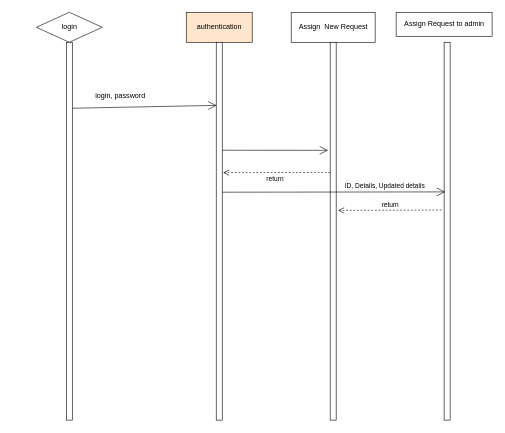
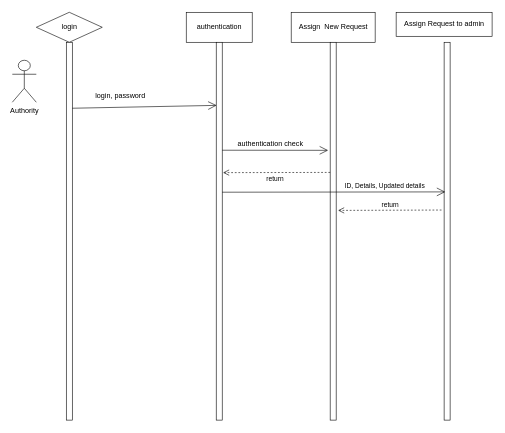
node "authentication": fillcolor #ffe6cc -> #ffffff
node "Authority": added
node "authentication check": added
